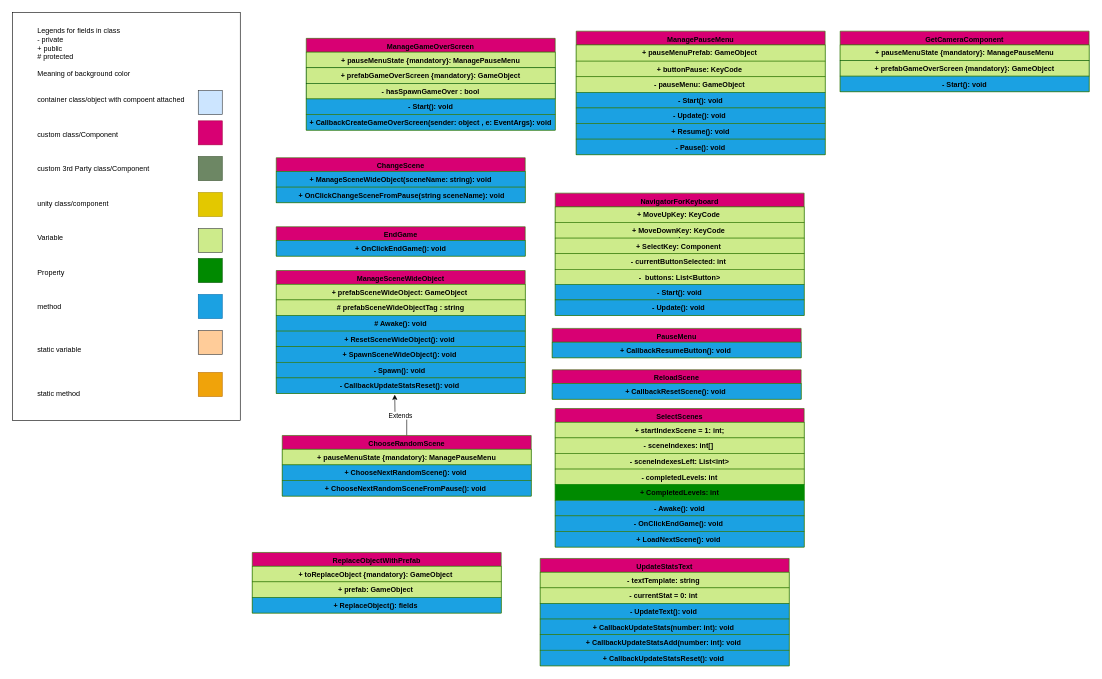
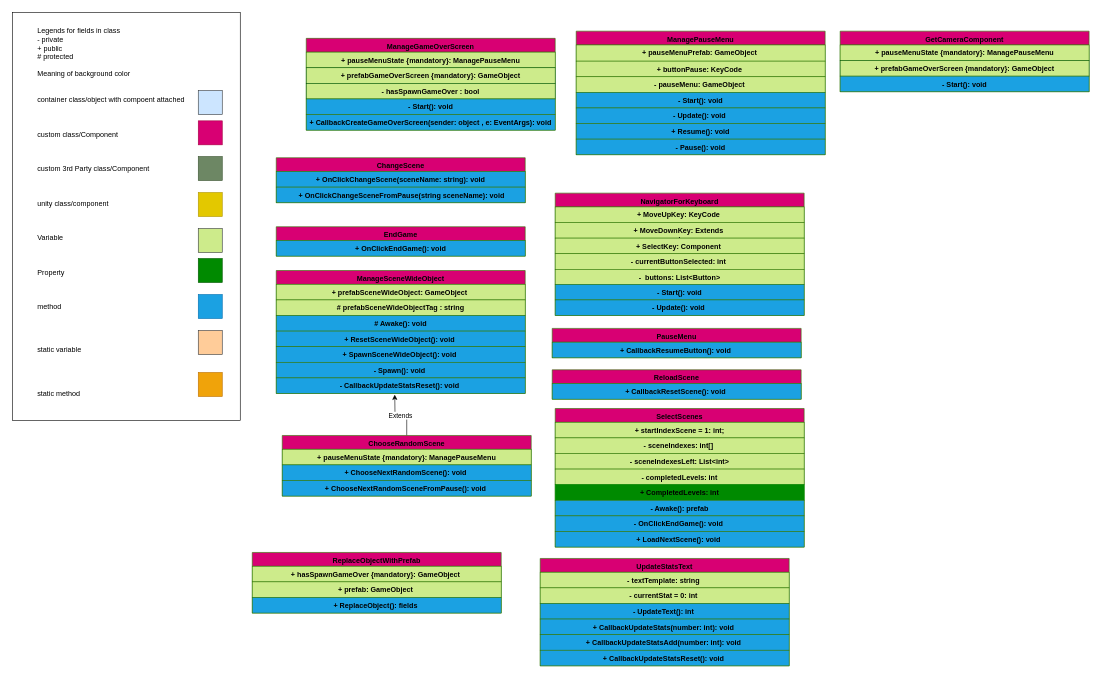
node "+ ManageSceneWideObject(sceneName: string): void": label "+ ManageSceneWideObject(sceneName: string): void" -> "+ OnClickChangeScene(sceneName: string): void"
node "+ MoveDownKey: KeyCode ;": label "+ MoveDownKey: KeyCode ;" -> "+ MoveDownKey: Extends ;"
node "- Awake(): void": label "- Awake(): void" -> "- Awake(): prefab"
node "+ toReplaceObject {mandatory}: GameObject": label "+ toReplaceObject {mandatory}: GameObject" -> "+ hasSpawnGameOver {mandatory}: GameObject"
node "- UpdateText(): void": label "- UpdateText(): void" -> "- UpdateText(): int"
